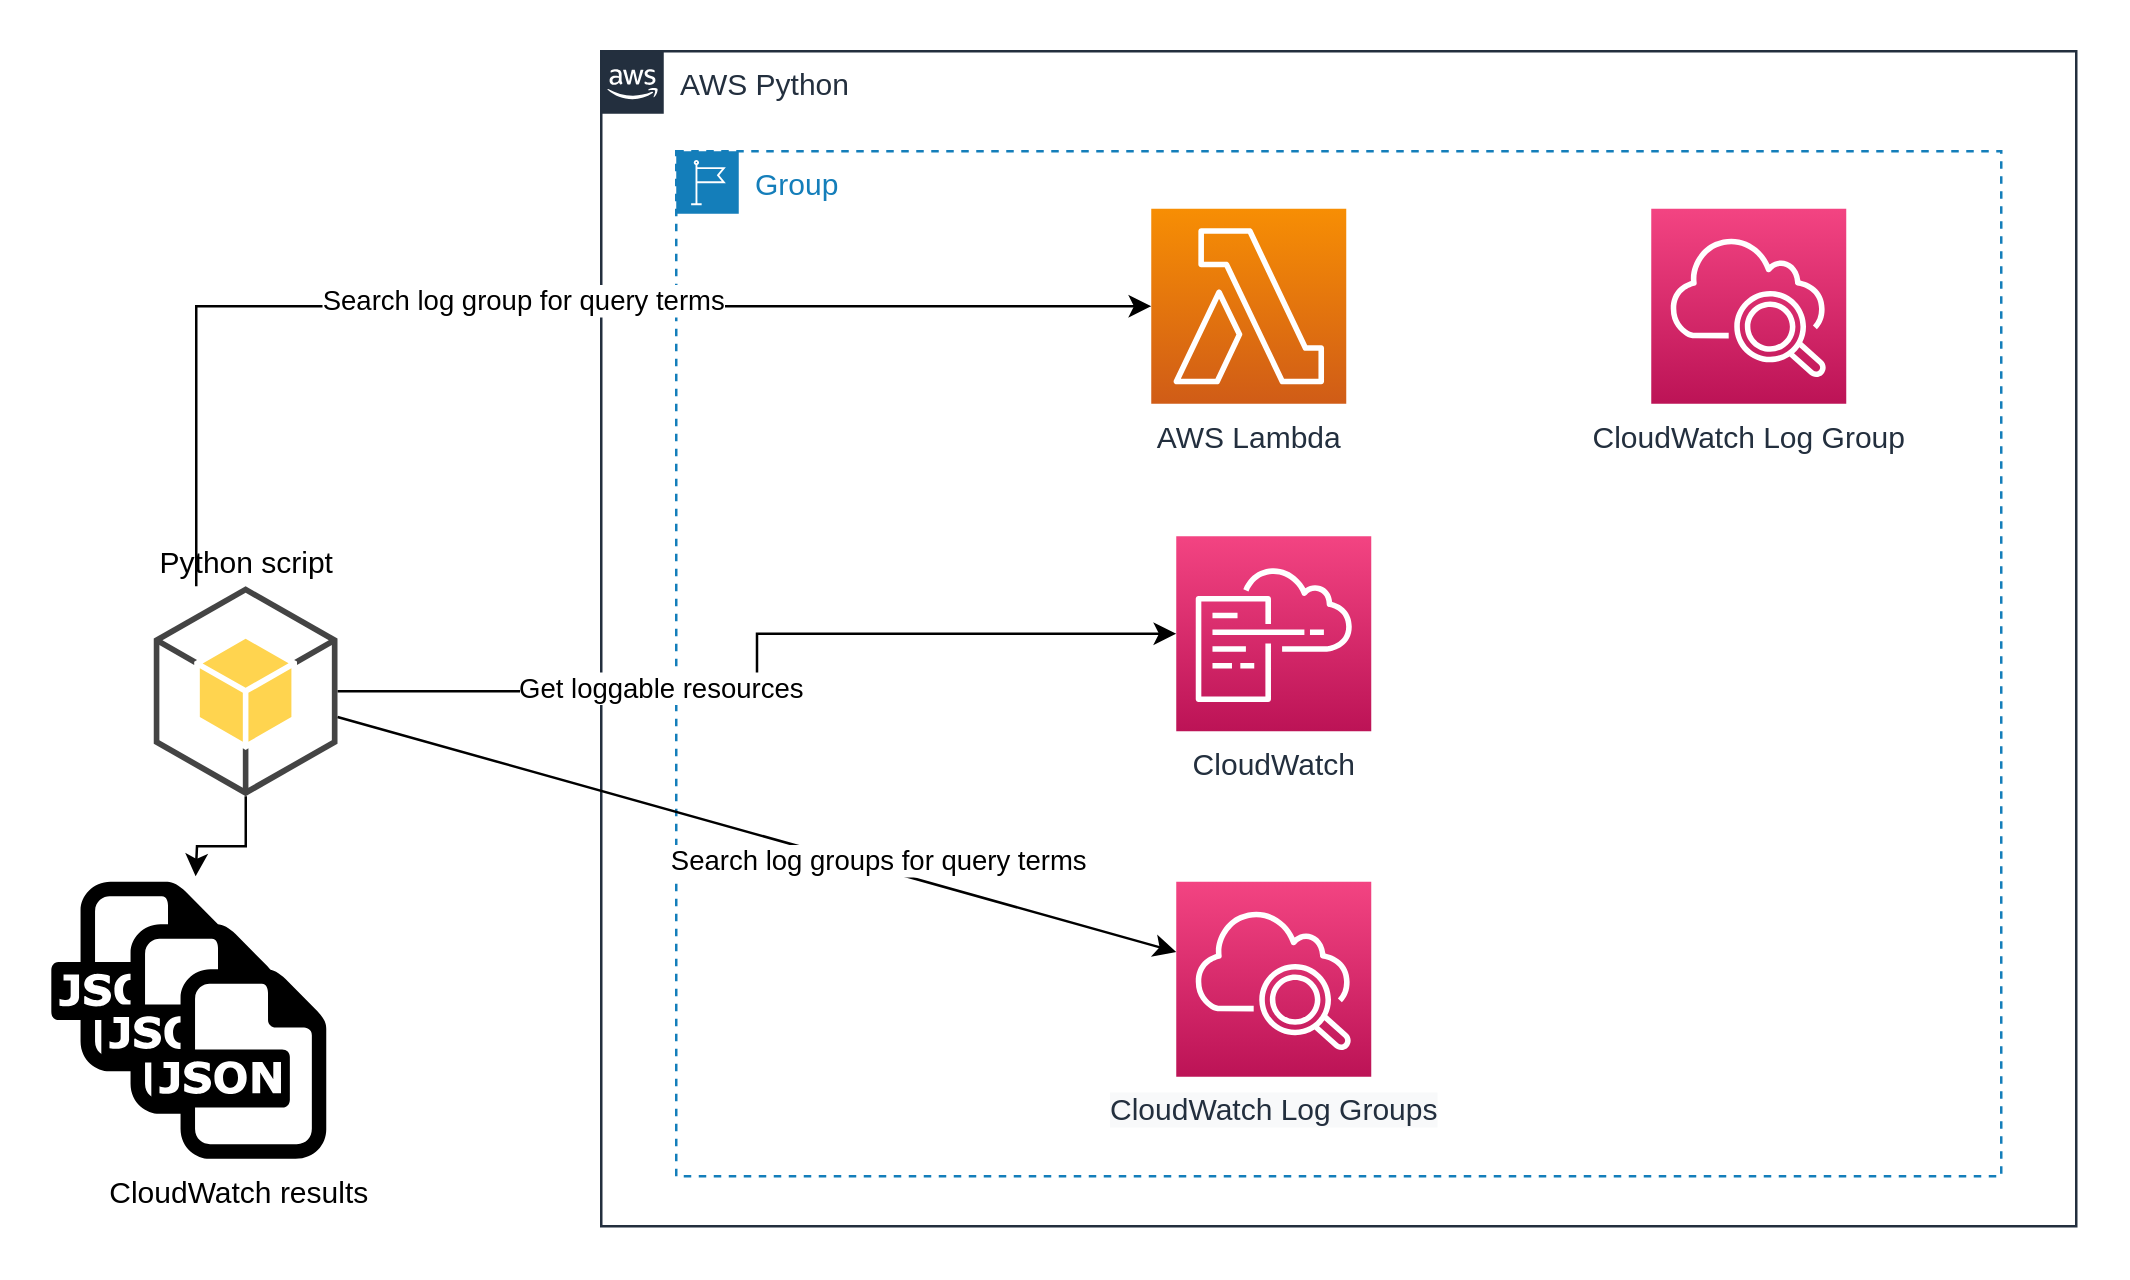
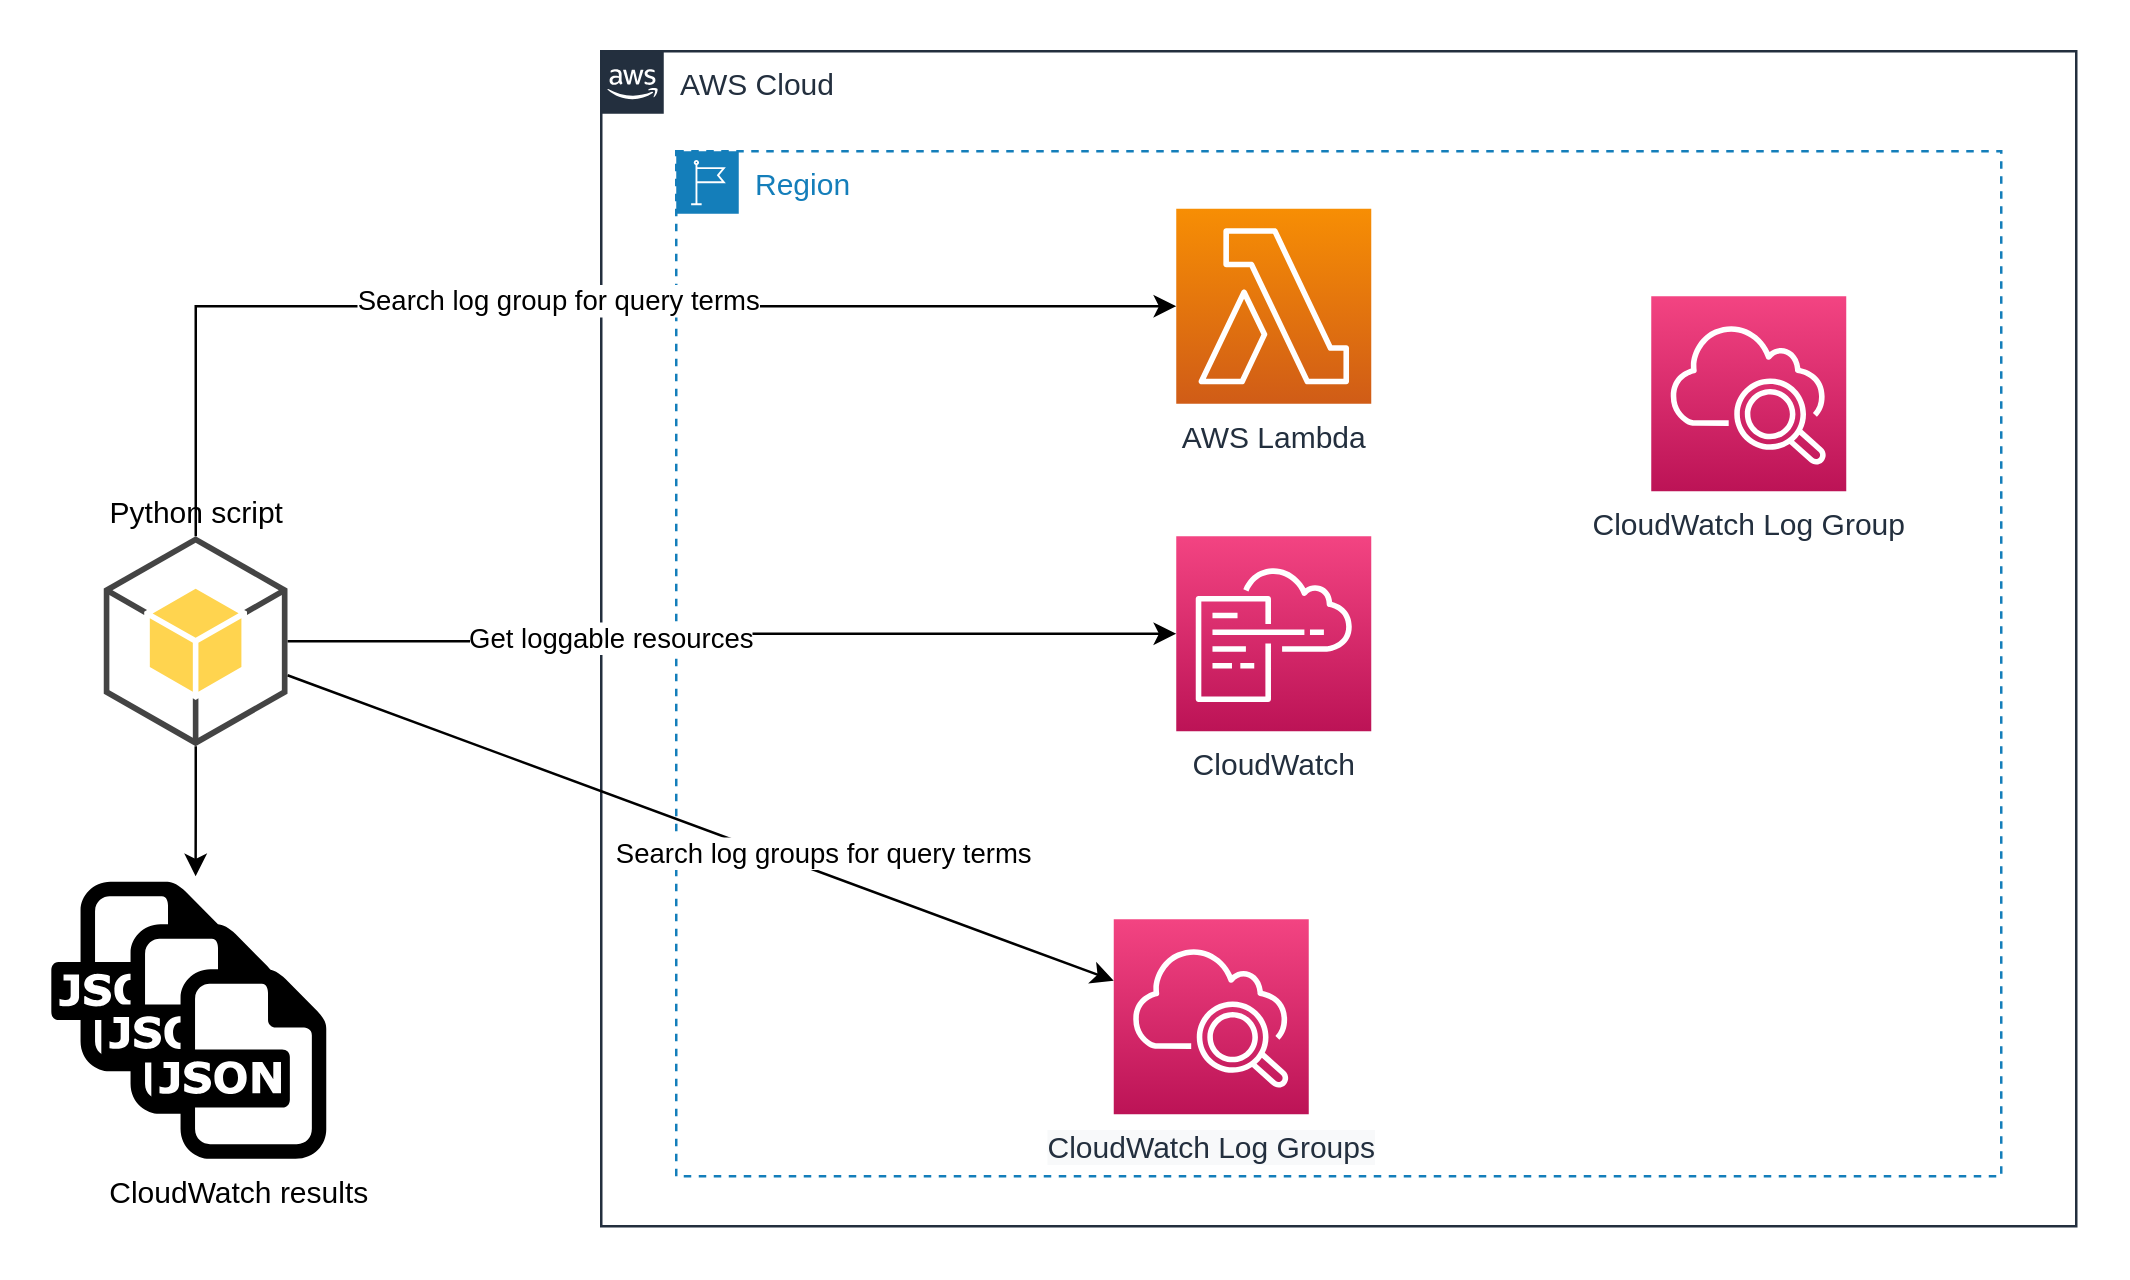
node "AWS Python": label "AWS Python" -> "AWS Cloud"
node "Group": label "Group" -> "Region"
node "AWS Lambda": moved (1249, 306) -> (1274, 306)
node "CloudWatch Log Group": moved (1749, 306) -> (1749, 394)
node "Python script": moved (246, 691) -> (196, 641)
node "CloudWatch Log Groups": moved (1274, 979) -> (1211, 1017)
